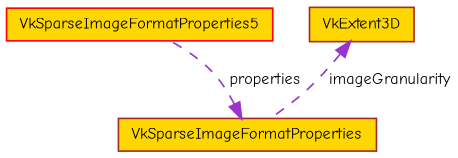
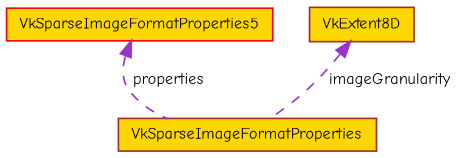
node "VkExtent3D": label "VkExtent3D" -> "VkExtent8D"
edge "VkSparseImageFormatProperties5" -> "VkSparseImageFormatProperties": reversed
